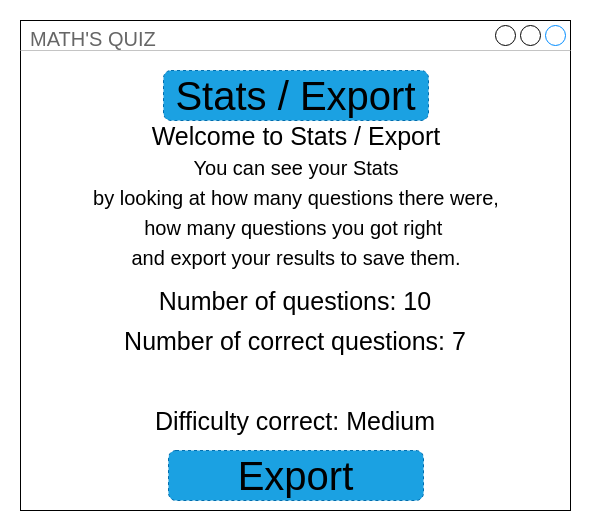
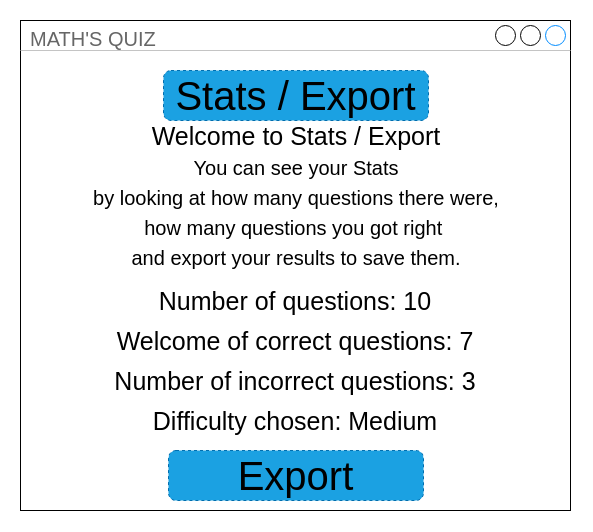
node "Number of correct questions: 7": label "Number of correct questions: 7" -> "Welcome of correct questions: 7"
node "Number of incorrect questions: 3": added
node "Difficulty correct: Medium": label "Difficulty correct: Medium" -> "Difficulty chosen: Medium"
